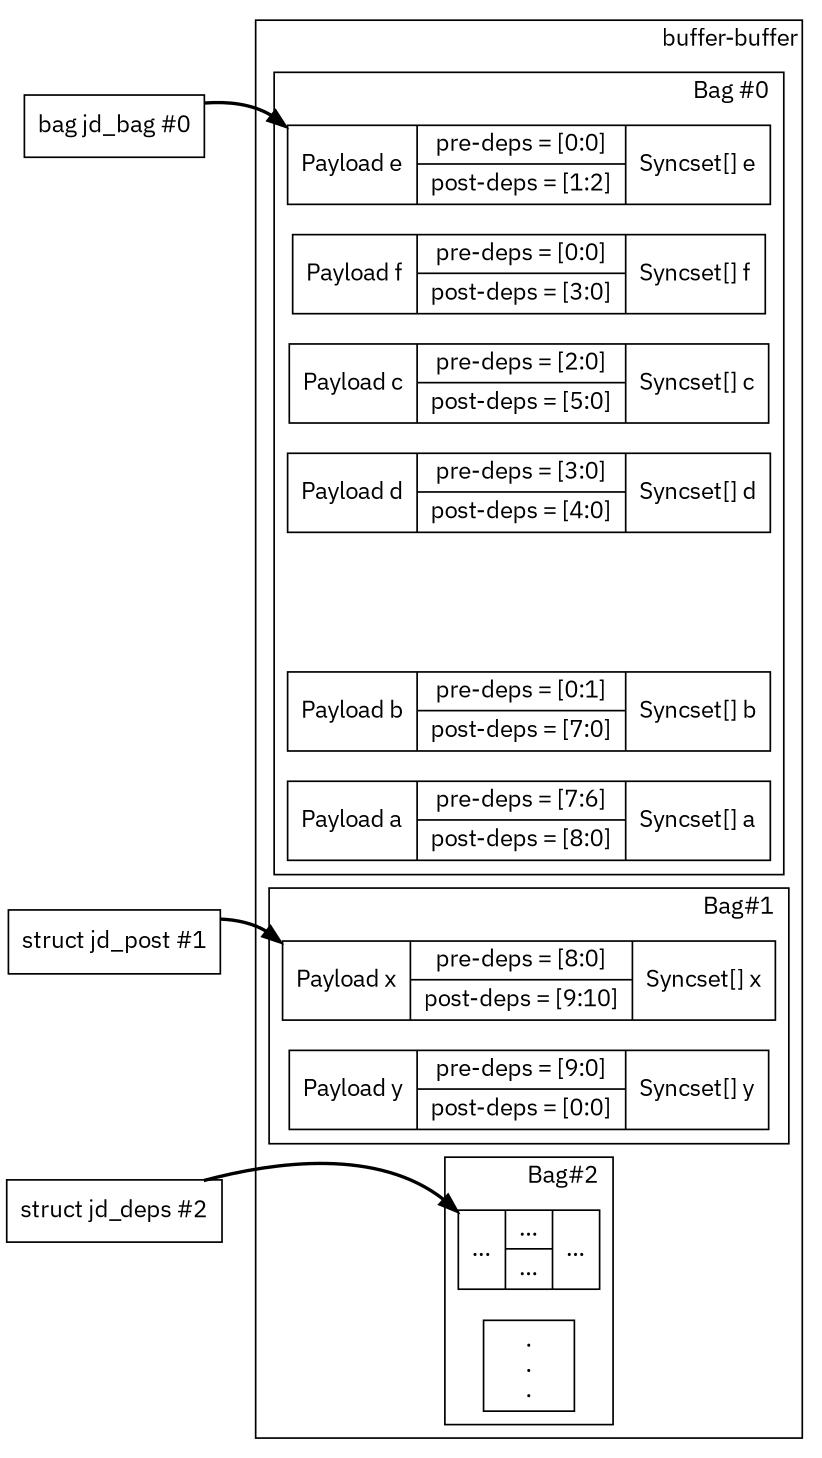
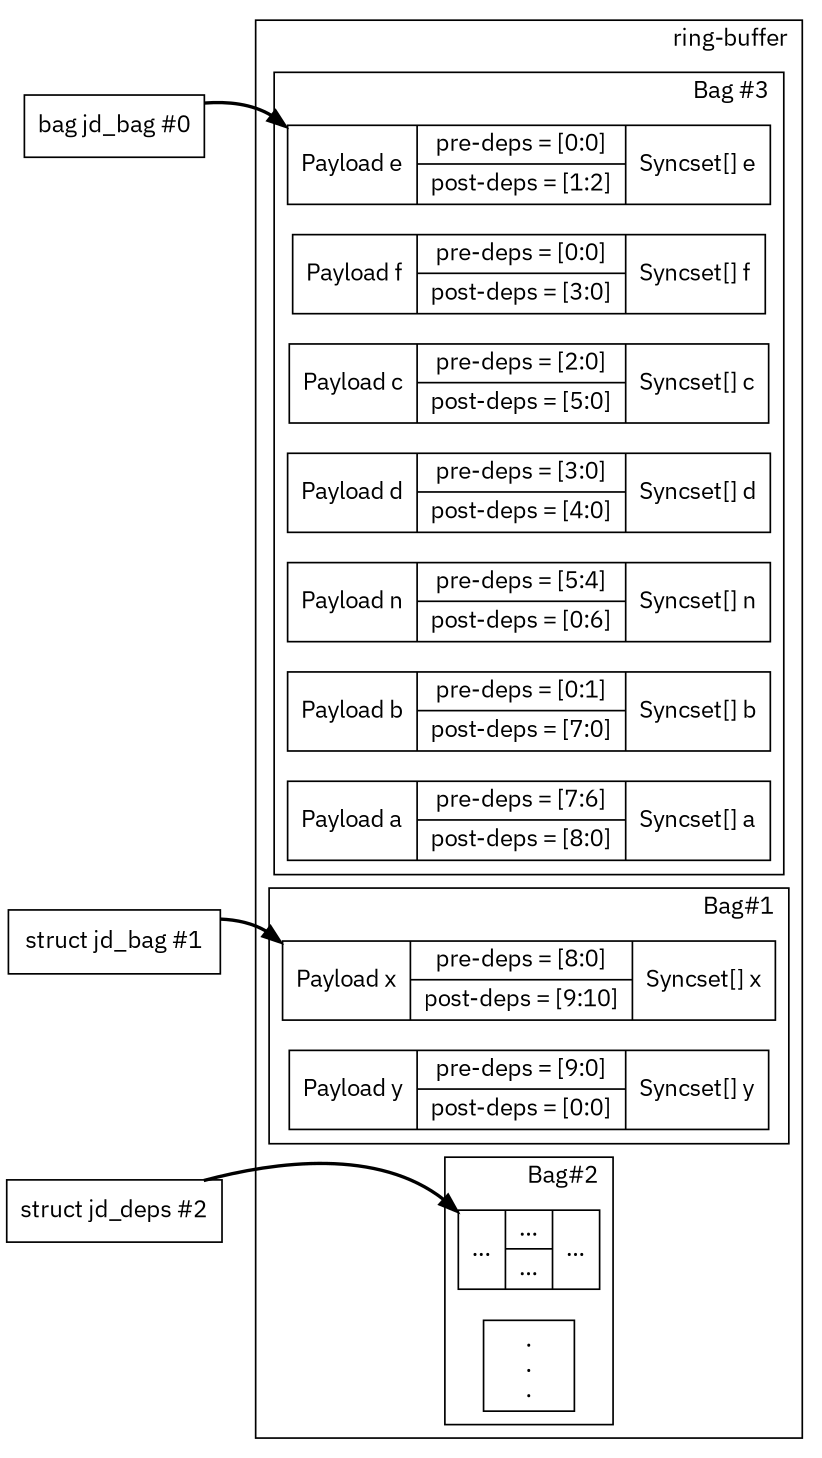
cluster "buffer-buffer": label "buffer-buffer" -> "ring-buffer"
cluster "Bag #0": label "Bag #0" -> "Bag #3"
node "Payload n": added
node "struct jd_post #1": label "struct jd_post #1" -> "struct jd_bag #1"
